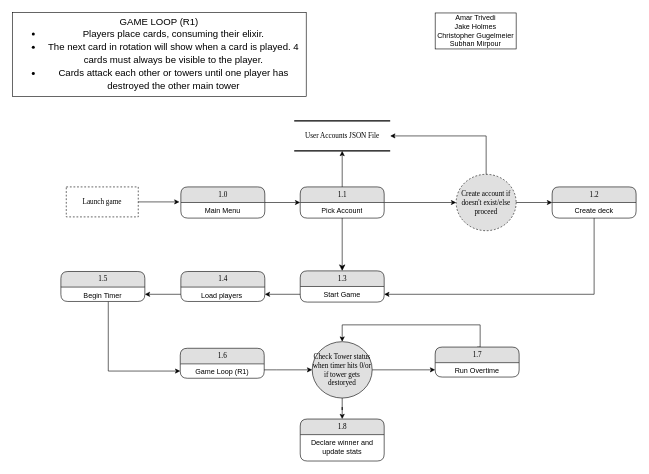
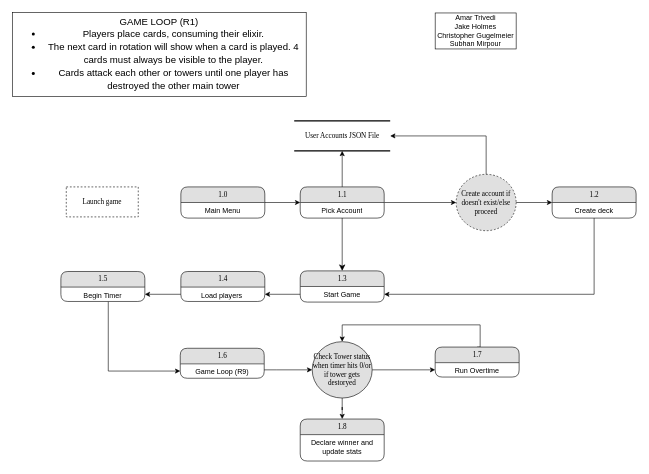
edge "Launch game" -> "1.0": removed
node "Game Loop (R1)": label "Game Loop (R1)" -> "Game Loop (R9)"
